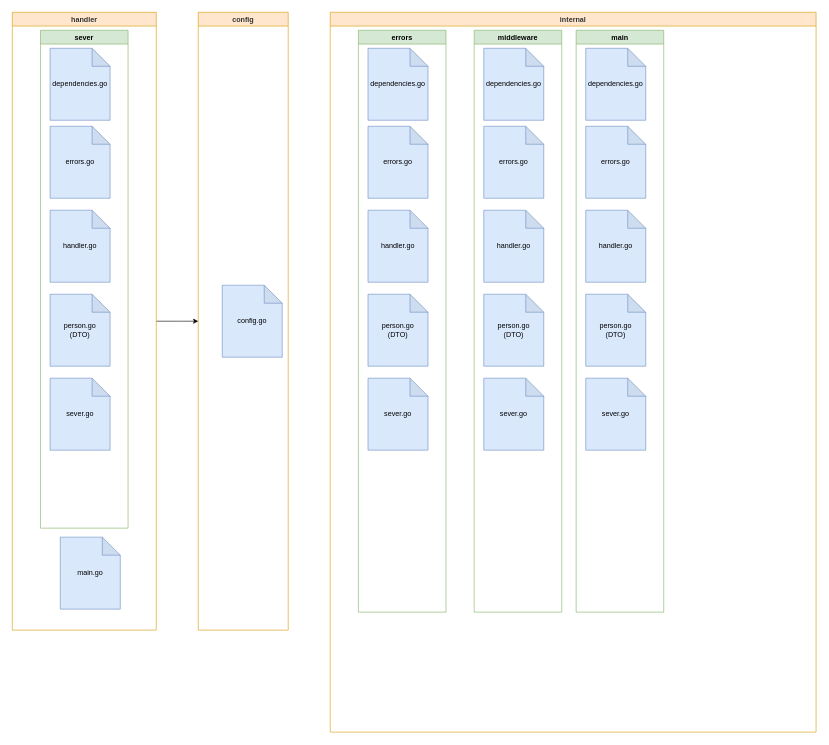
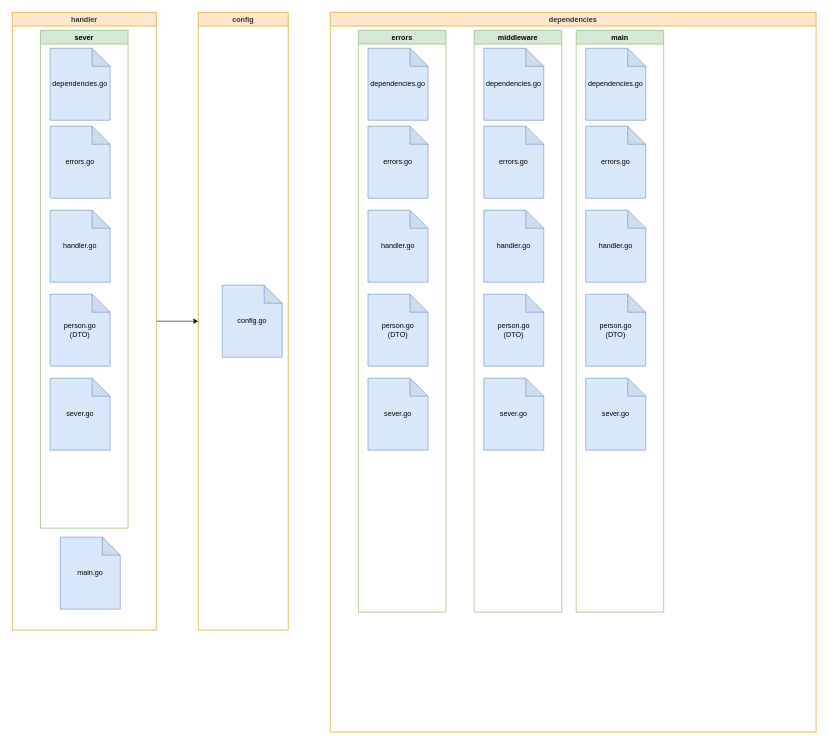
node "internal": label "internal" -> "dependencies"
